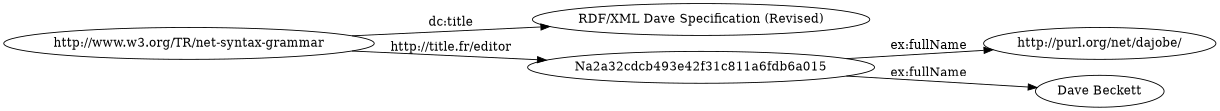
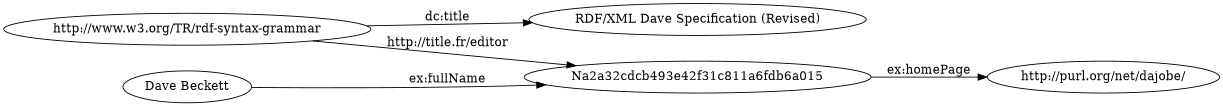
node "http://www.w3.org/TR/net-syntax-grammar": label "http://www.w3.org/TR/net-syntax-grammar" -> "http://www.w3.org/TR/rdf-syntax-grammar"
edge "Na2a32cdcb493e42f31c811a6fdb6a015" -> "http://purl.org/net/dajobe/": label "ex:fullName" -> "ex:homePage"
edge "Na2a32cdcb493e42f31c811a6fdb6a015" -> "Dave Beckett": reversed
